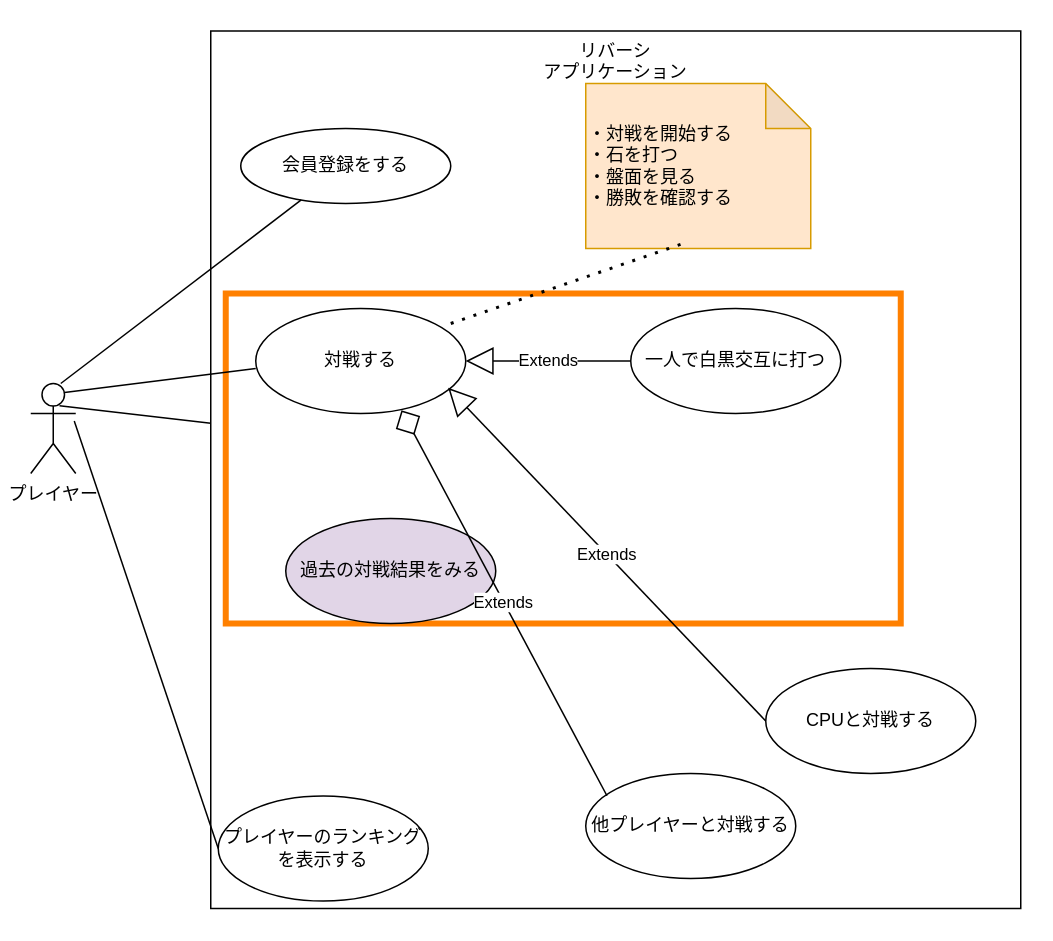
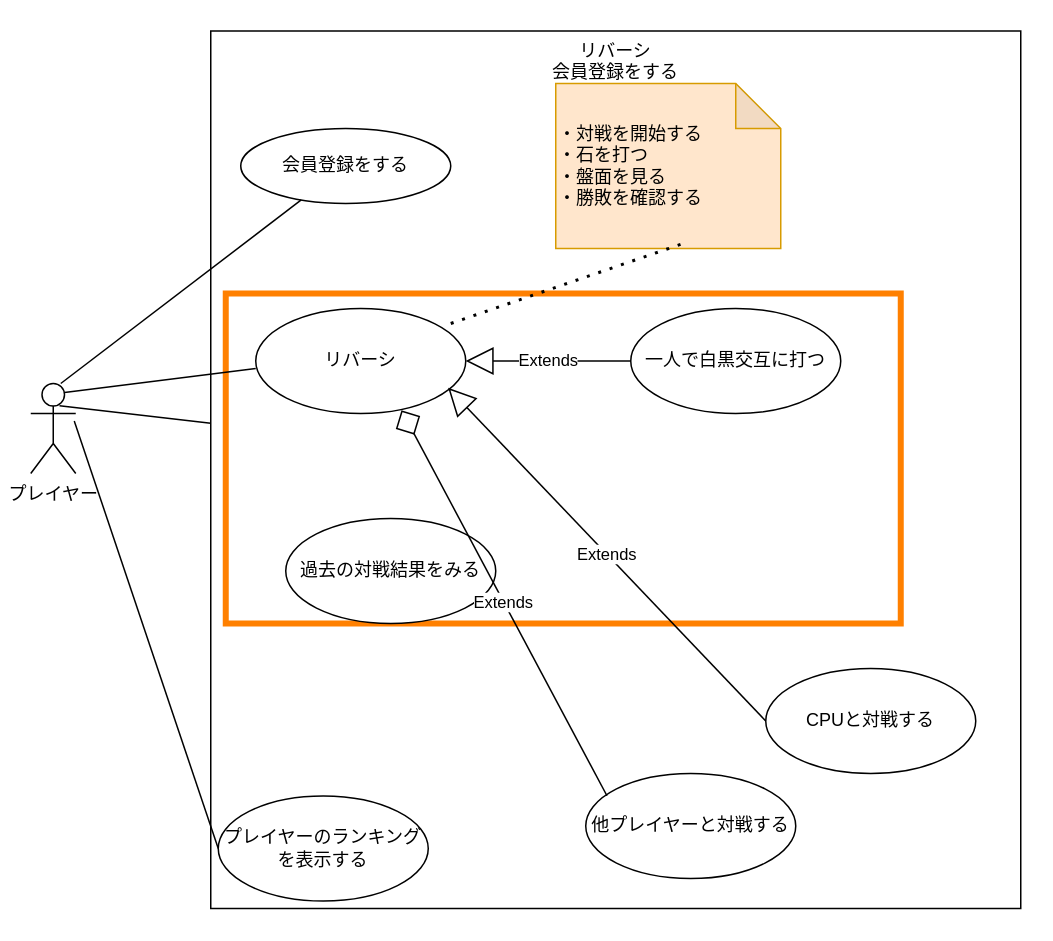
node "リバーシ アプリケーション": label "リバーシ アプリケーション" -> "リバーシ 会員登録をする"
node "・対戦を開始する ・石を打つ ・盤面を見る ・勝敗を確認する": moved (698, 166) -> (668, 166)
node "対戦する": label "対戦する" -> "リバーシ"
node "過去の対戦結果をみる": fillcolor #e1d5e7 -> #ffffff
